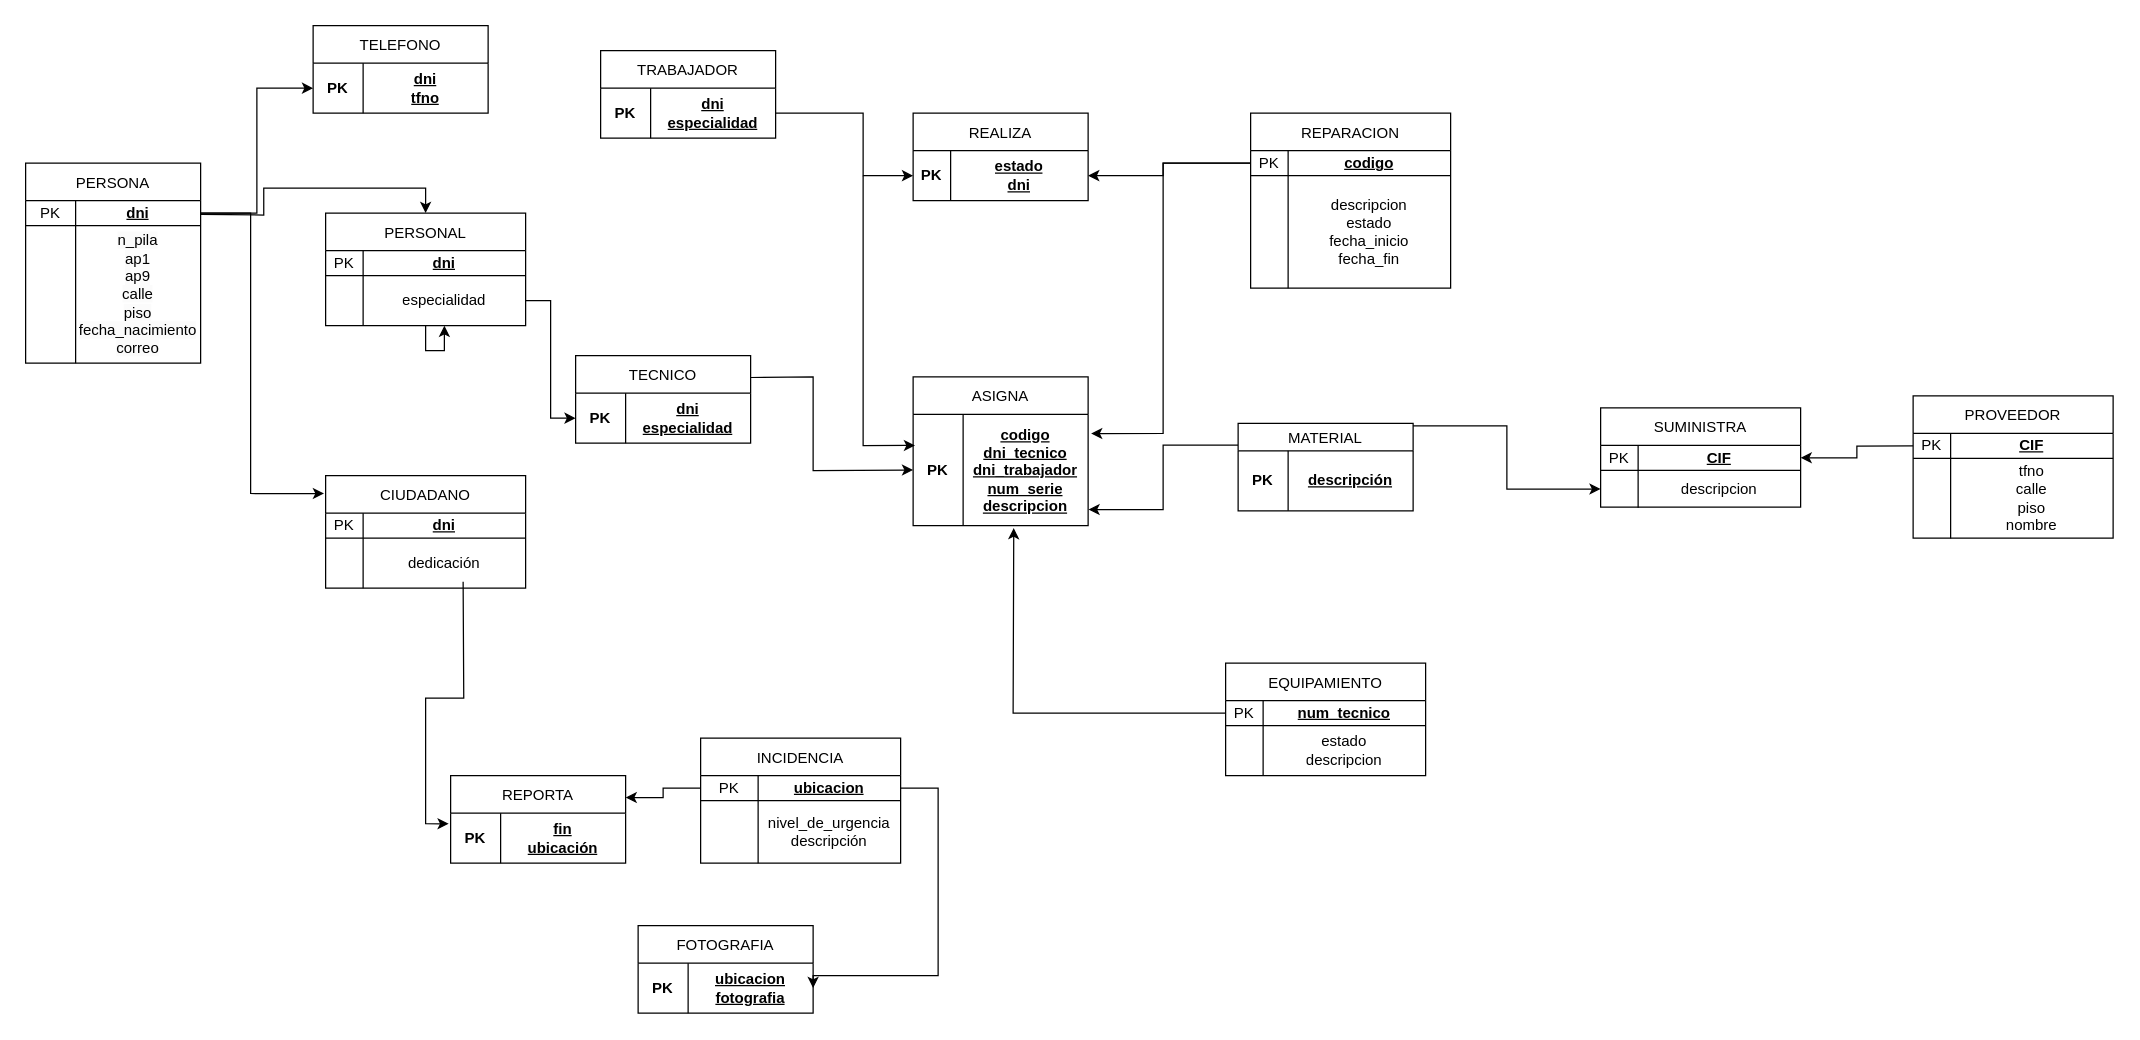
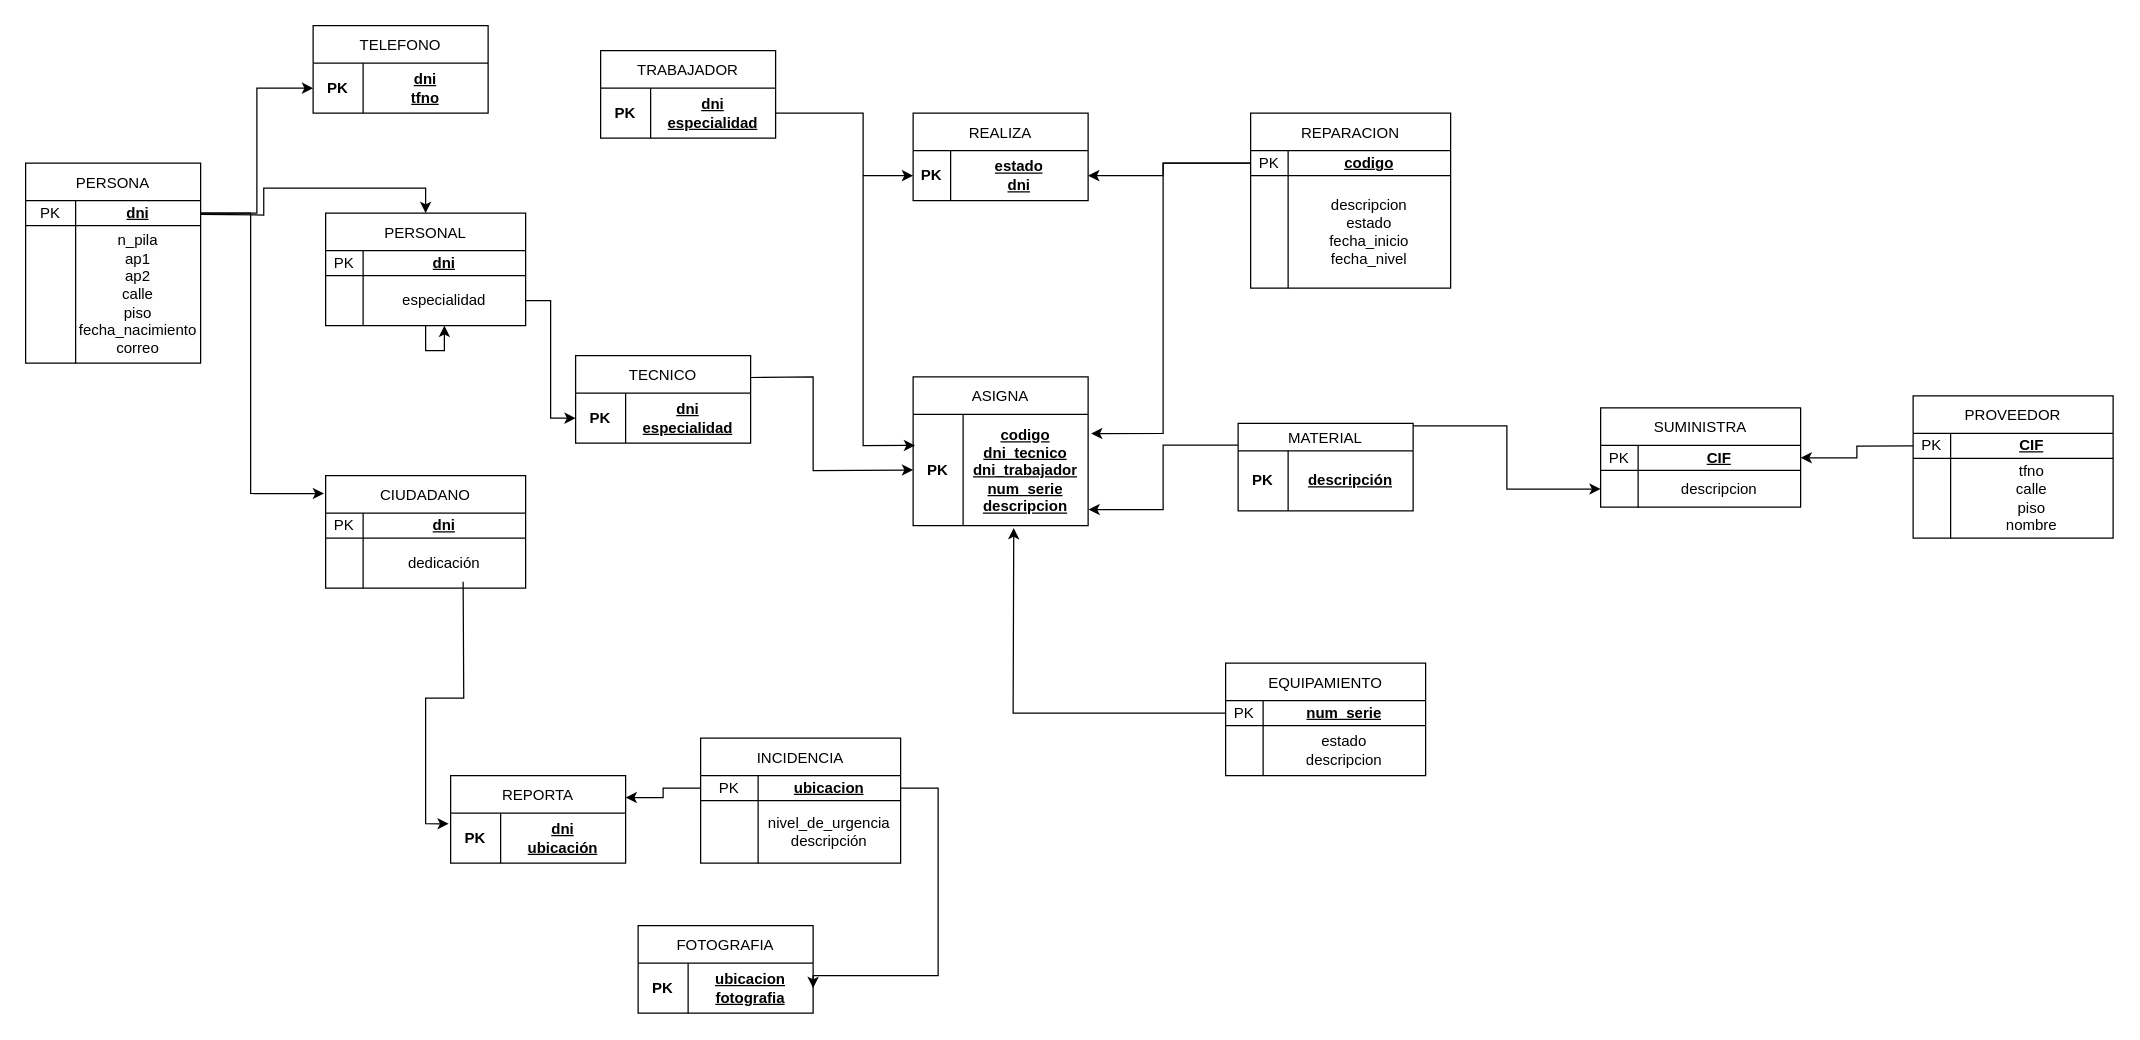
node "descripcion estado fecha_inicio fecha_fin": label "descripcion estado fecha_inicio fecha_fin" -> "descripcion estado fecha_inicio fecha_nivel"
node "n_pilaap1ap9callepisofecha_nacimientocorreo": label "n_pilaap1ap9callepisofecha_nacimientocorreo" -> "n_pilaap1ap2callepisofecha_nacimientocorreo"
node "num_tecnico": label "num_tecnico" -> "num_serie"
node "fin ubicación": label "fin ubicación" -> "dni ubicación"
